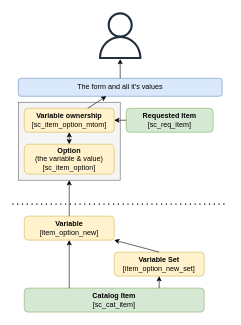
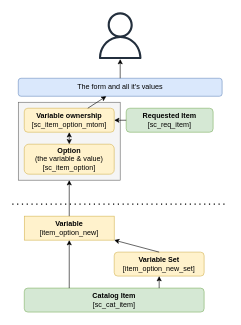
node "Variable [item_option_new]": shape rounded rectangle -> rectangle
